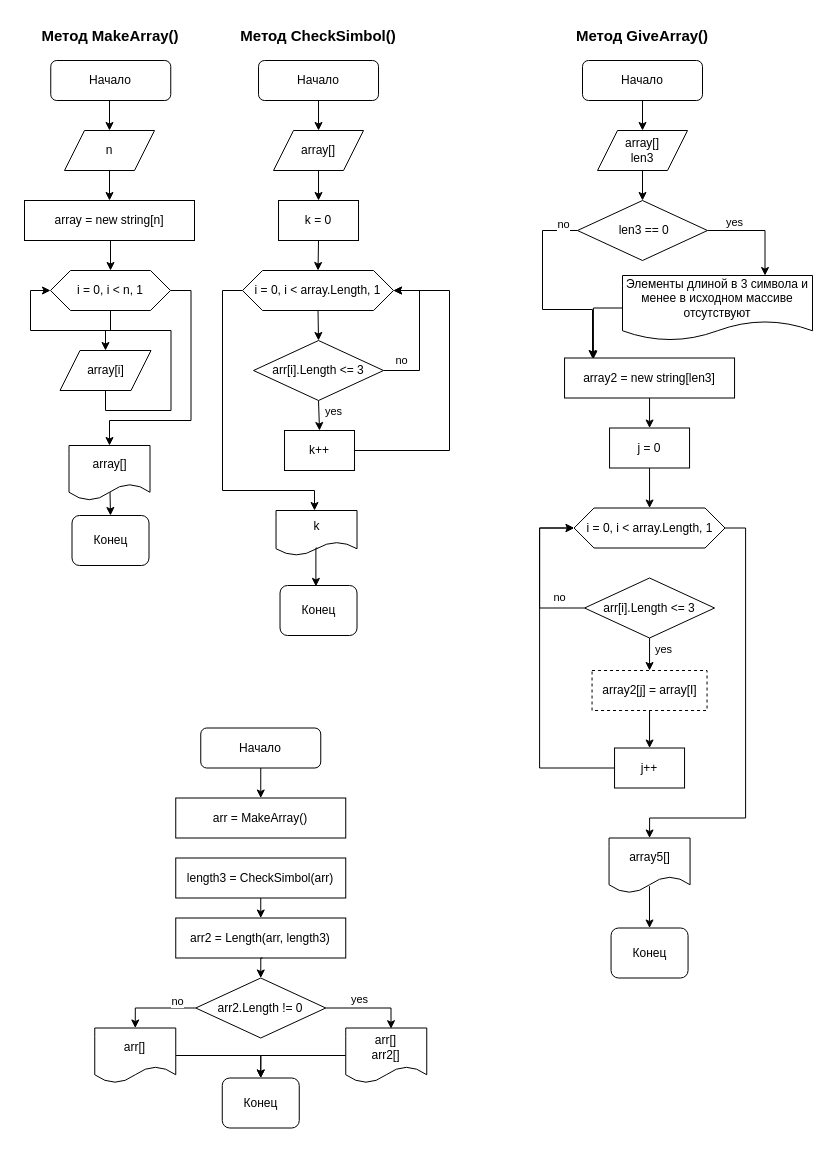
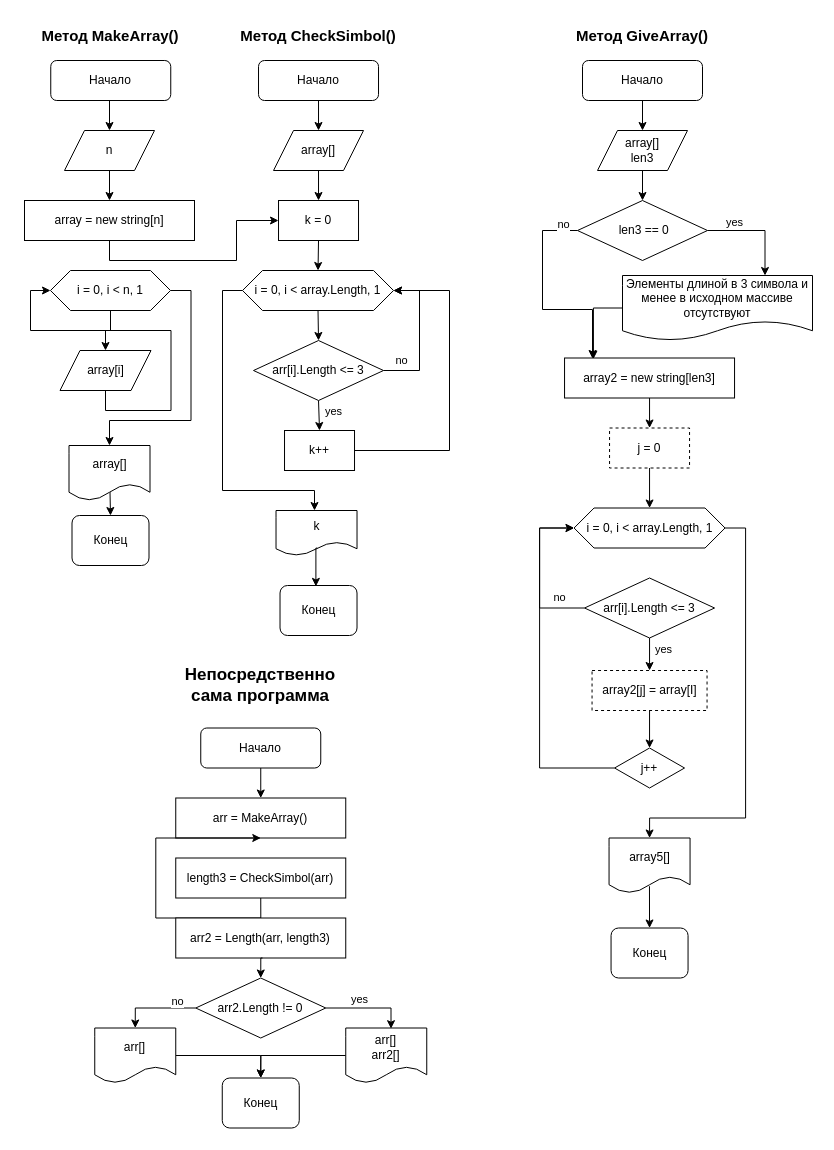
edge "array = new string[n]" -> "i = 0, i < n, 1": now "array = new string[n]" -> "k = 0"
node "j = 0": style solid -> dashed
node "Непосредственно сама программа": added
node "j++": shape rectangle -> diamond
edge "length3 = CheckSimbol(arr)" -> "arr2 = Length(arr, length3)": now "length3 = CheckSimbol(arr)" -> "arr = MakeArray()"
